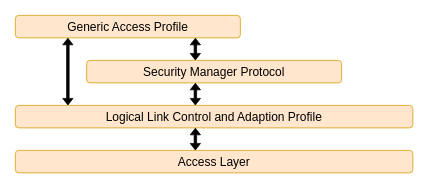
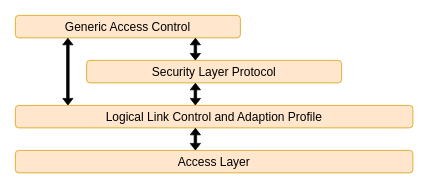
node "Generic Access Profile": label "Generic Access Profile" -> "Generic Access Control"
node "Security Manager Protocol": label "Security Manager Protocol" -> "Security Layer Protocol"
